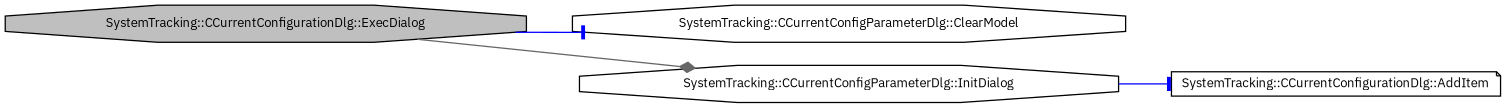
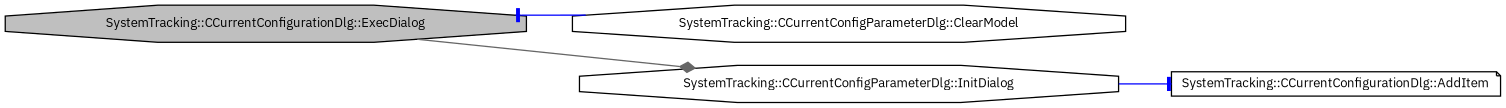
edge "SystemTracking::CCurrentConfigurationDlg::ExecDialog" -> "SystemTracking::CCurrentConfigParameterDlg::ClearModel": reversed
